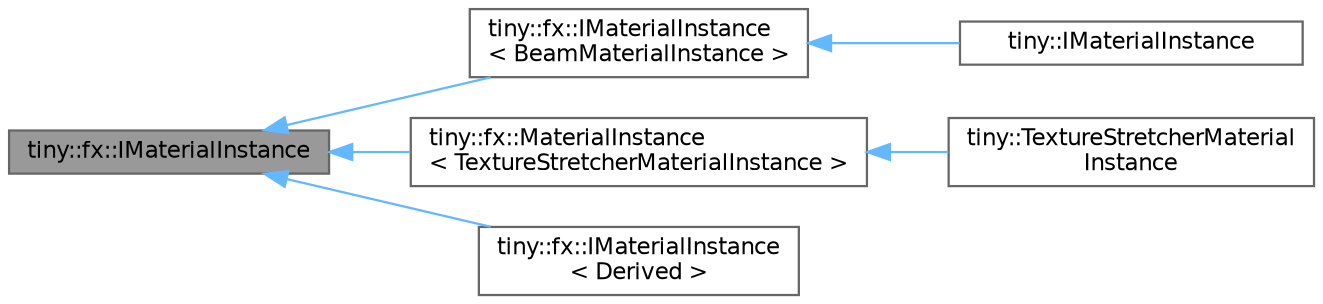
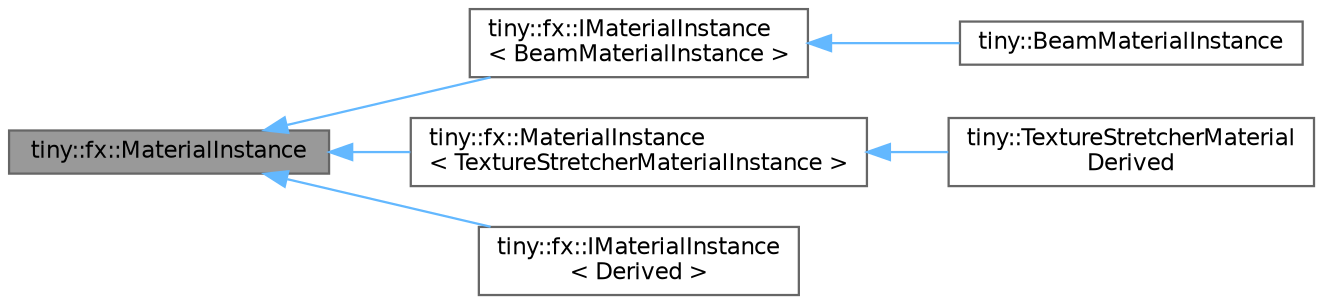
node "tiny::IMaterialInstance": label "tiny::IMaterialInstance" -> "tiny::BeamMaterialInstance"
node "tiny::fx::IMaterialInstance": label "tiny::fx::IMaterialInstance" -> "tiny::fx::MaterialInstance"
node "tiny::TextureStretcherMaterial Instance": label "tiny::TextureStretcherMaterial Instance" -> "tiny::TextureStretcherMaterial Derived"
